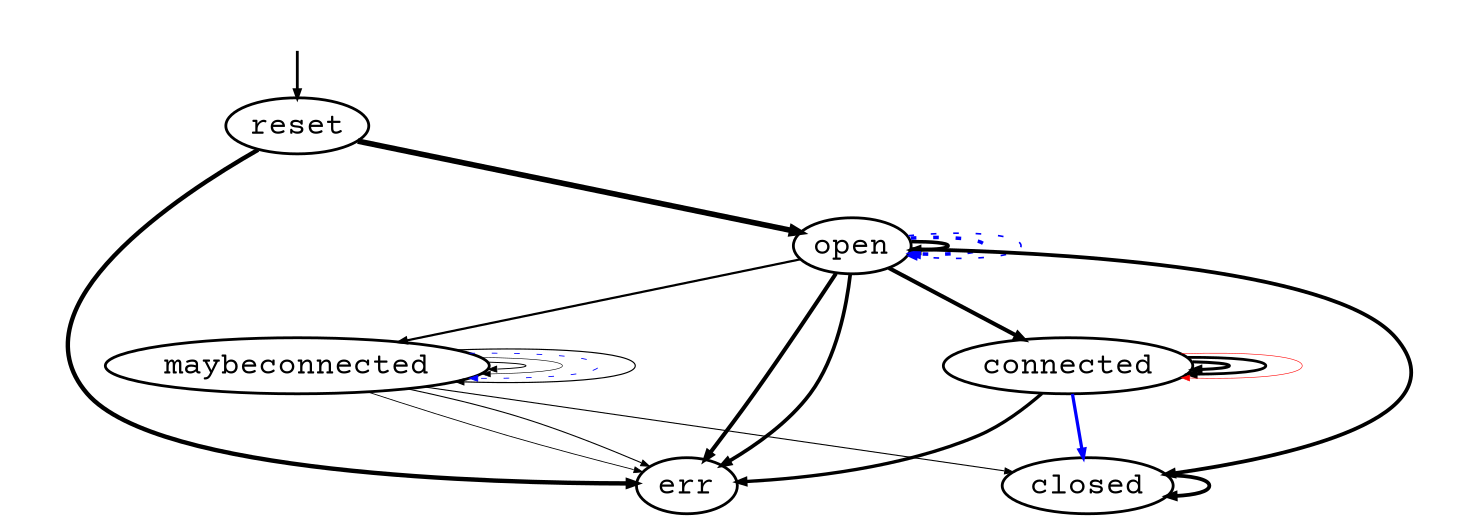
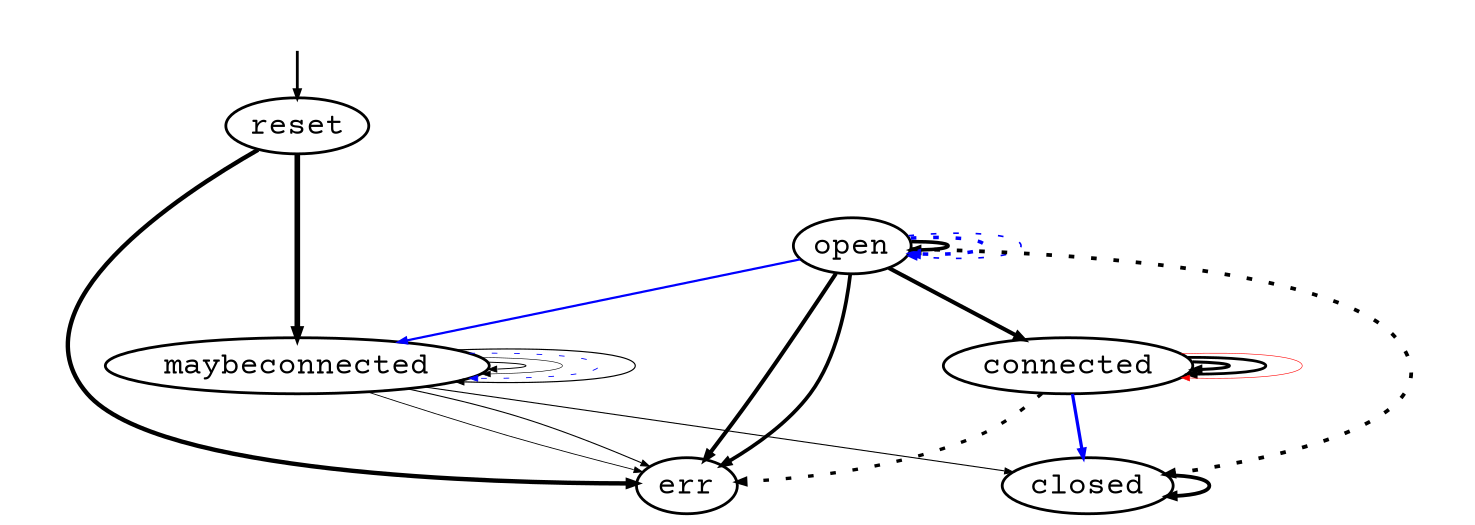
edge "reset" -> "open": now "reset" -> "maybeconnected"
edge "open" -> "closed": style solid -> dotted
edge "open" -> "maybeconnected": color black -> blue
edge "connected" -> "err": style solid -> dotted
